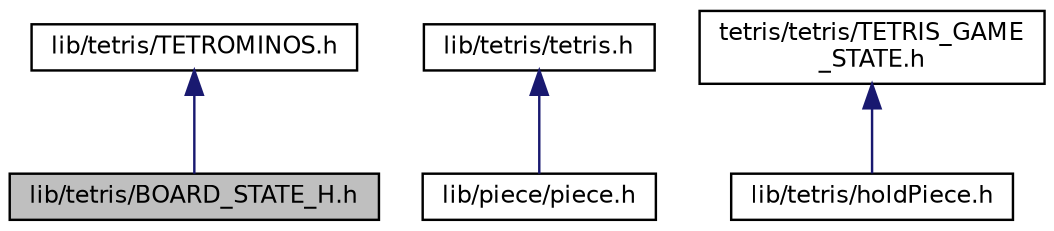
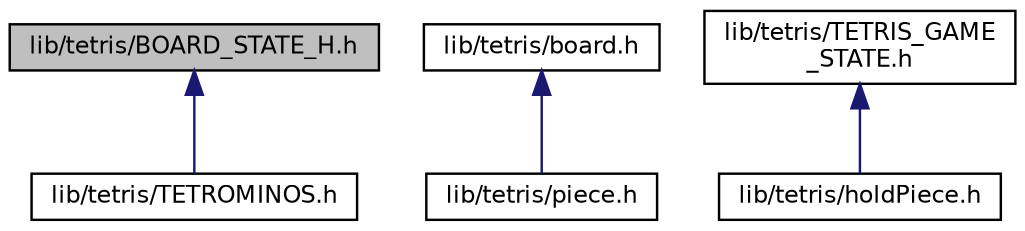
node "lib/tetris/tetris.h": label "lib/tetris/tetris.h" -> "lib/tetris/board.h"
node "tetris/tetris/TETRIS_GAME _STATE.h": label "tetris/tetris/TETRIS_GAME _STATE.h" -> "lib/tetris/TETRIS_GAME _STATE.h"
edge "lib/tetris/BOARD_STATE_H.h" -> "lib/tetris/TETROMINOS.h": reversed
node "lib/piece/piece.h": label "lib/piece/piece.h" -> "lib/tetris/piece.h"
